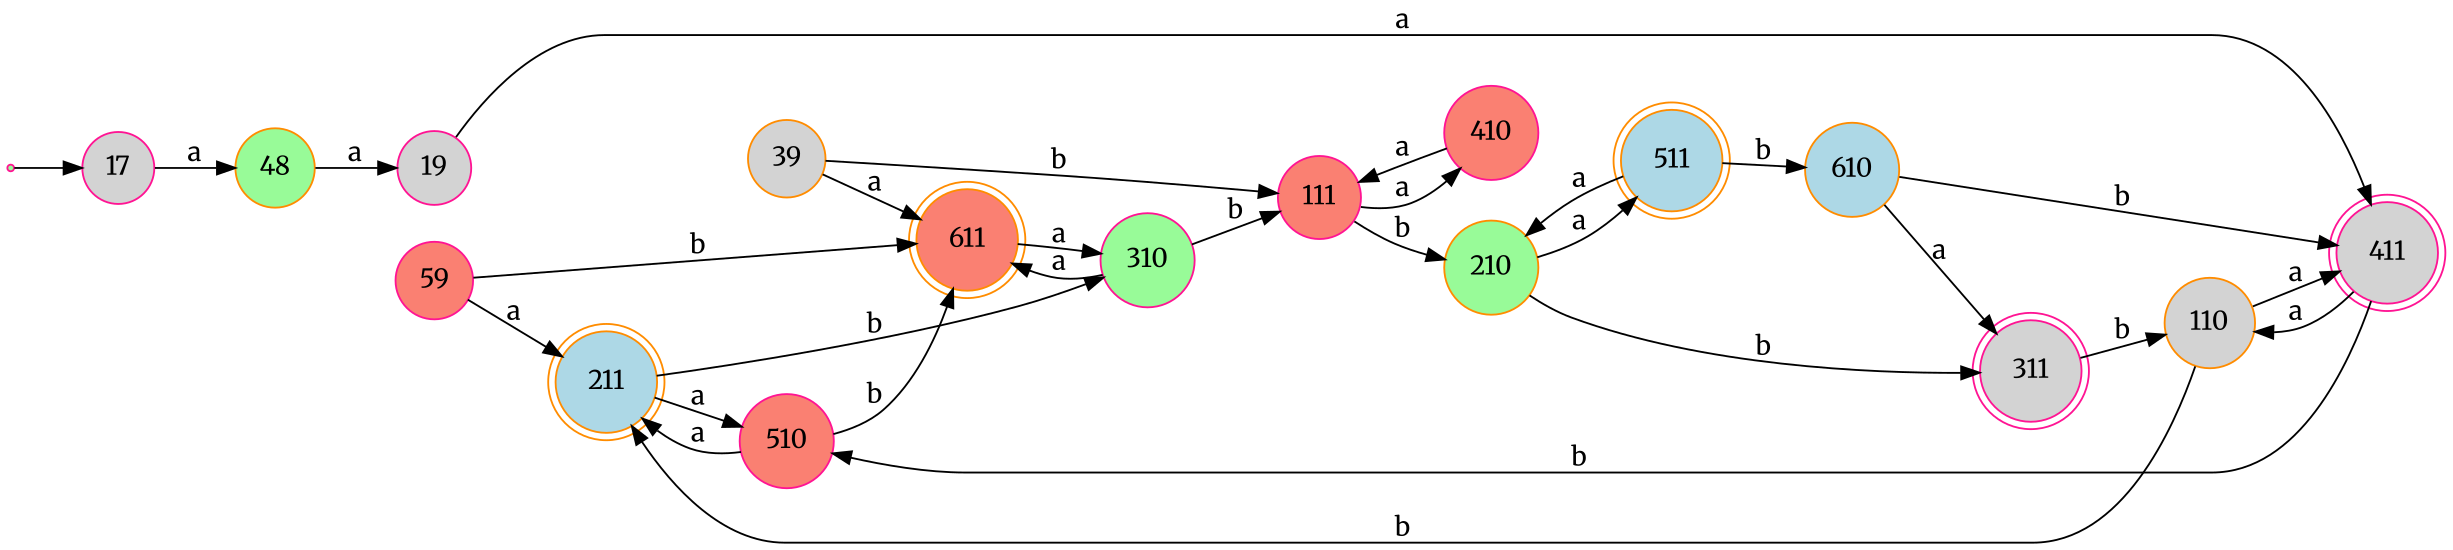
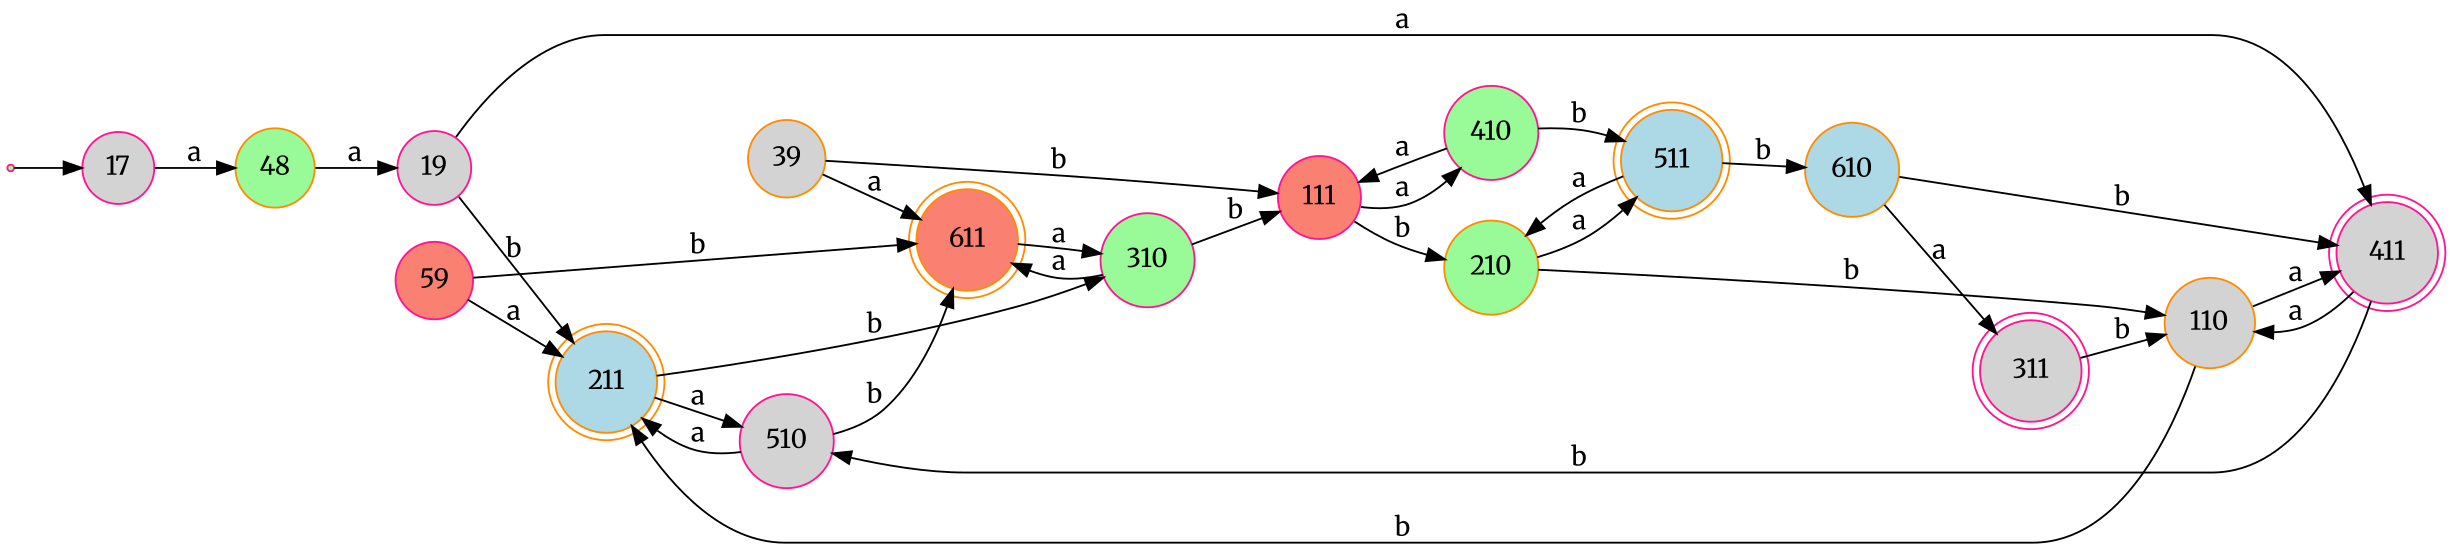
edge "410" -> "511": added, label "b"
node "410": fillcolor salmon -> palegreen
edge "19" -> "211": added, label "b"
edge "210" -> "311": now "210" -> "110"
node "510": fillcolor salmon -> lightgrey
